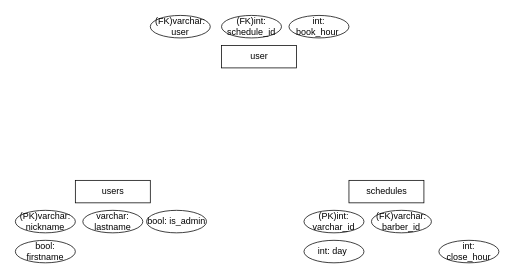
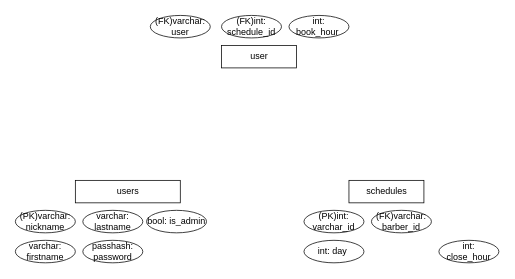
node "users": size 75x23 -> 105x23
node "bool: firstname": label "bool: firstname" -> "varchar: firstname"
node "passhash: password": added
